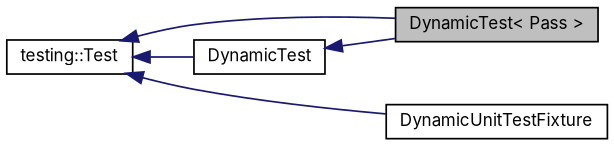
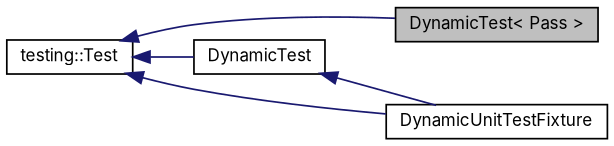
edge "DynamicTest< Pass >" -> "DynamicTest": now "DynamicUnitTestFixture" -> "DynamicTest"
